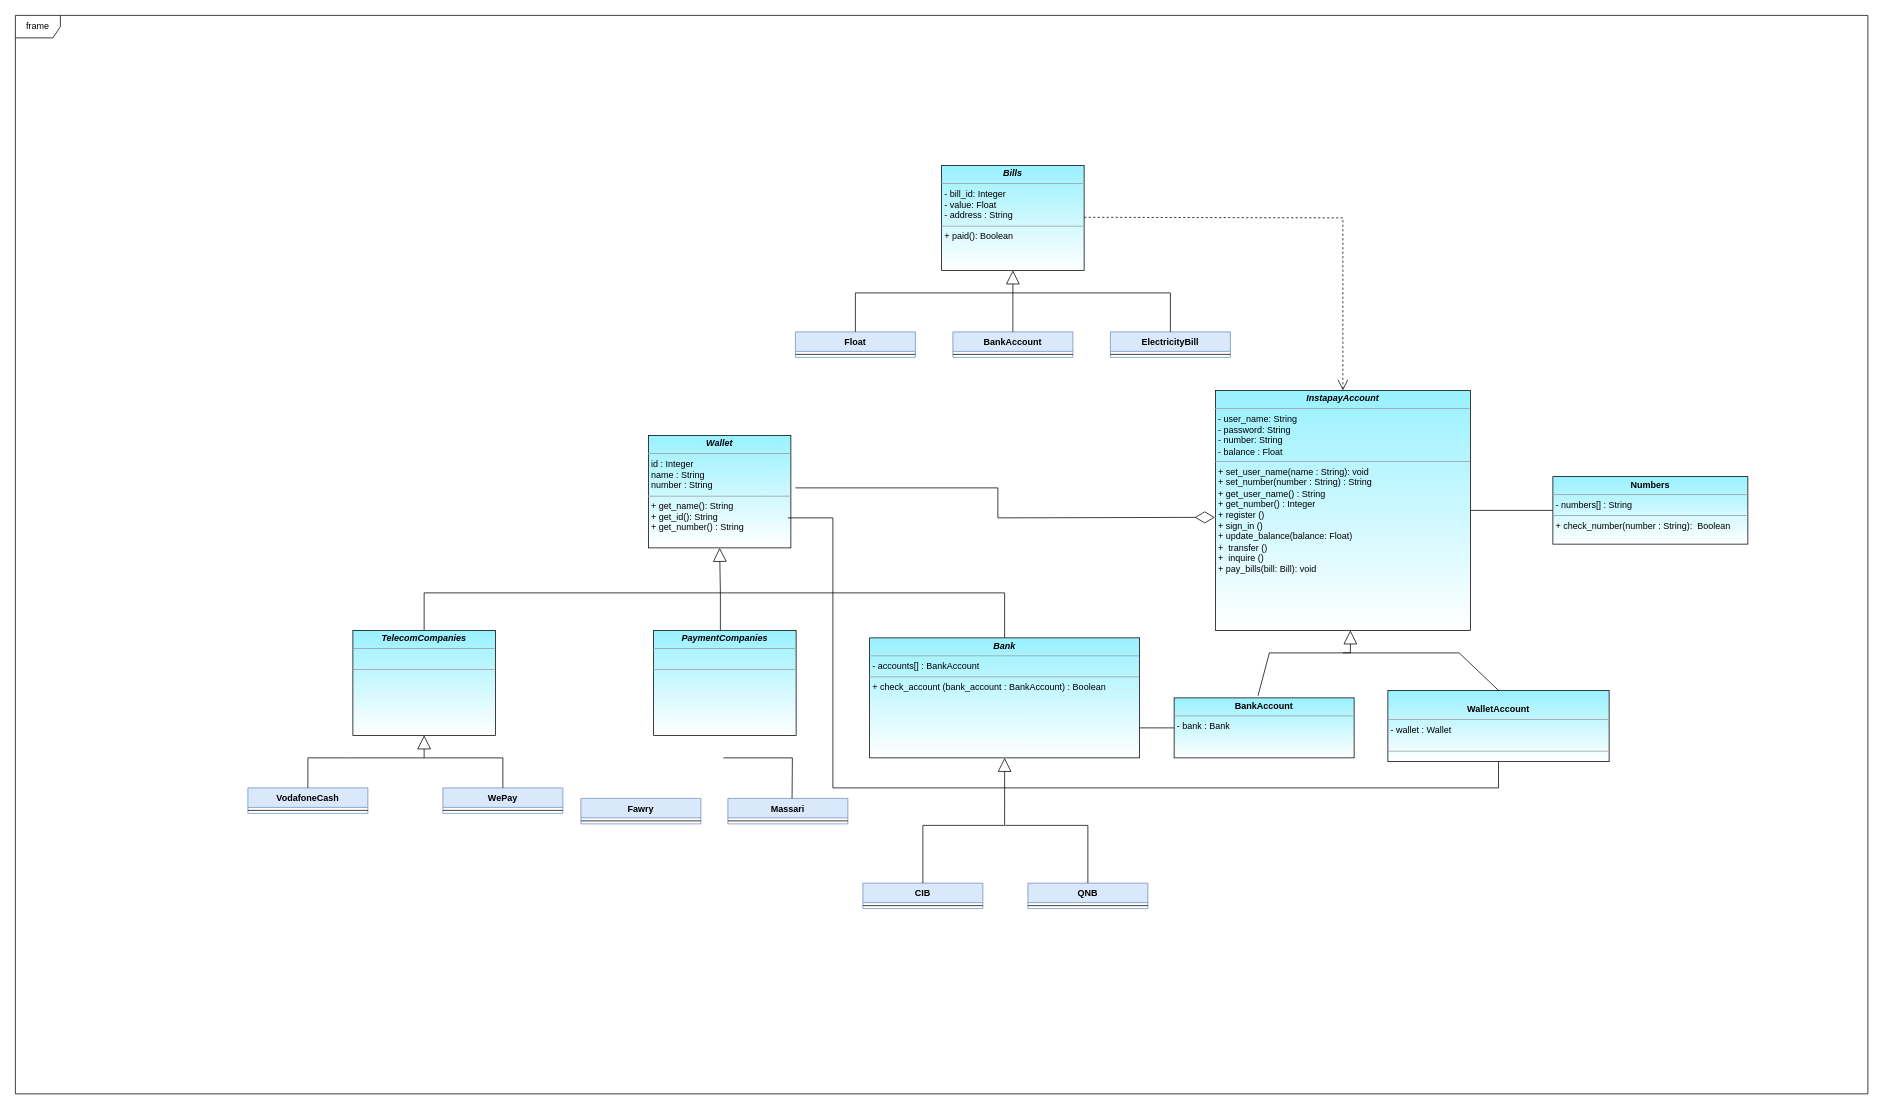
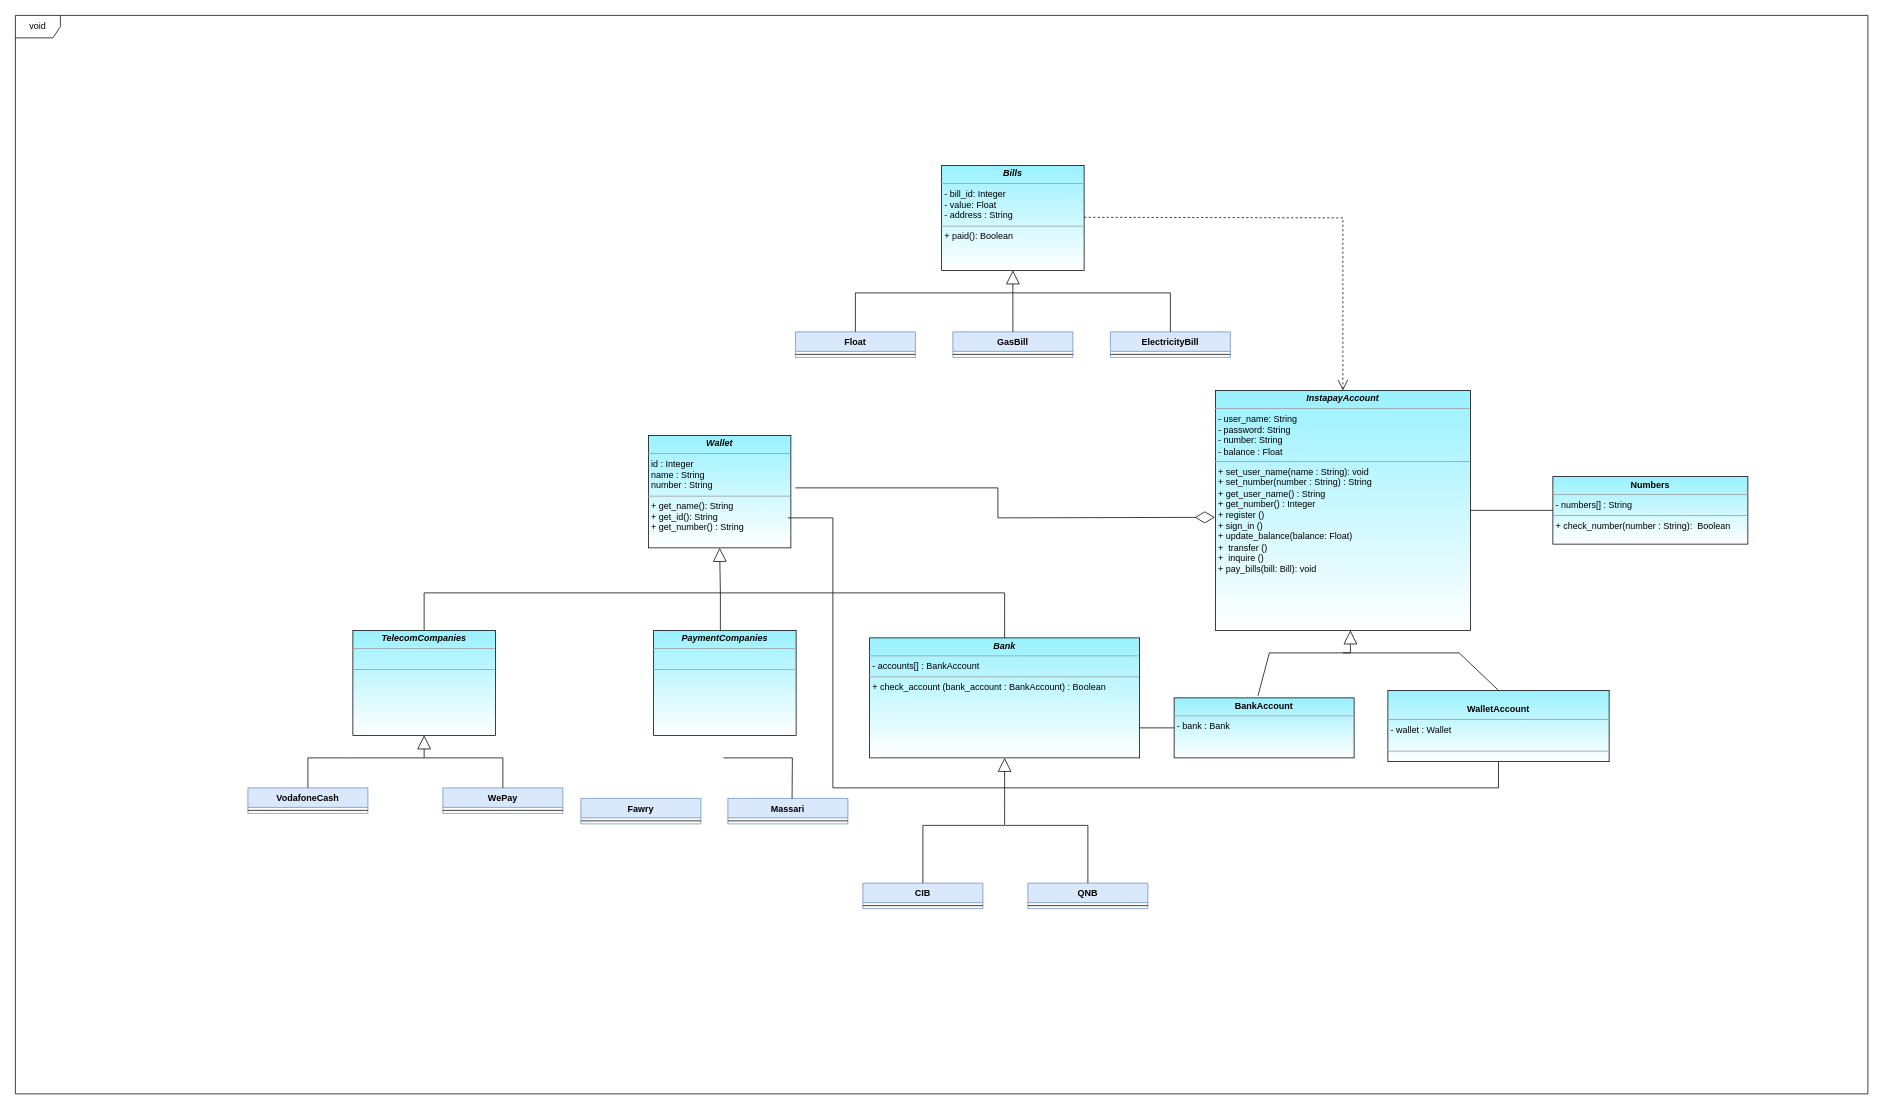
node "frame": label "frame" -> "void"
node "BankAccount": label "BankAccount" -> "GasBill"
